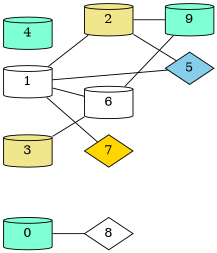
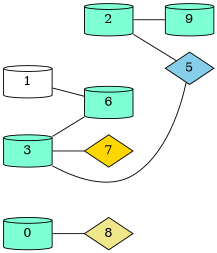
node "2": fillcolor khaki -> aquamarine
node "4": removed
edge "2" -- "1": removed
edge "9" -- "6": removed
edge "5" -- "1": now "5" -- "3"
node "6": fillcolor white -> aquamarine
edge "1" -- "7": now "3" -- "7"
node "3": fillcolor khaki -> aquamarine
node "8": fillcolor white -> khaki
